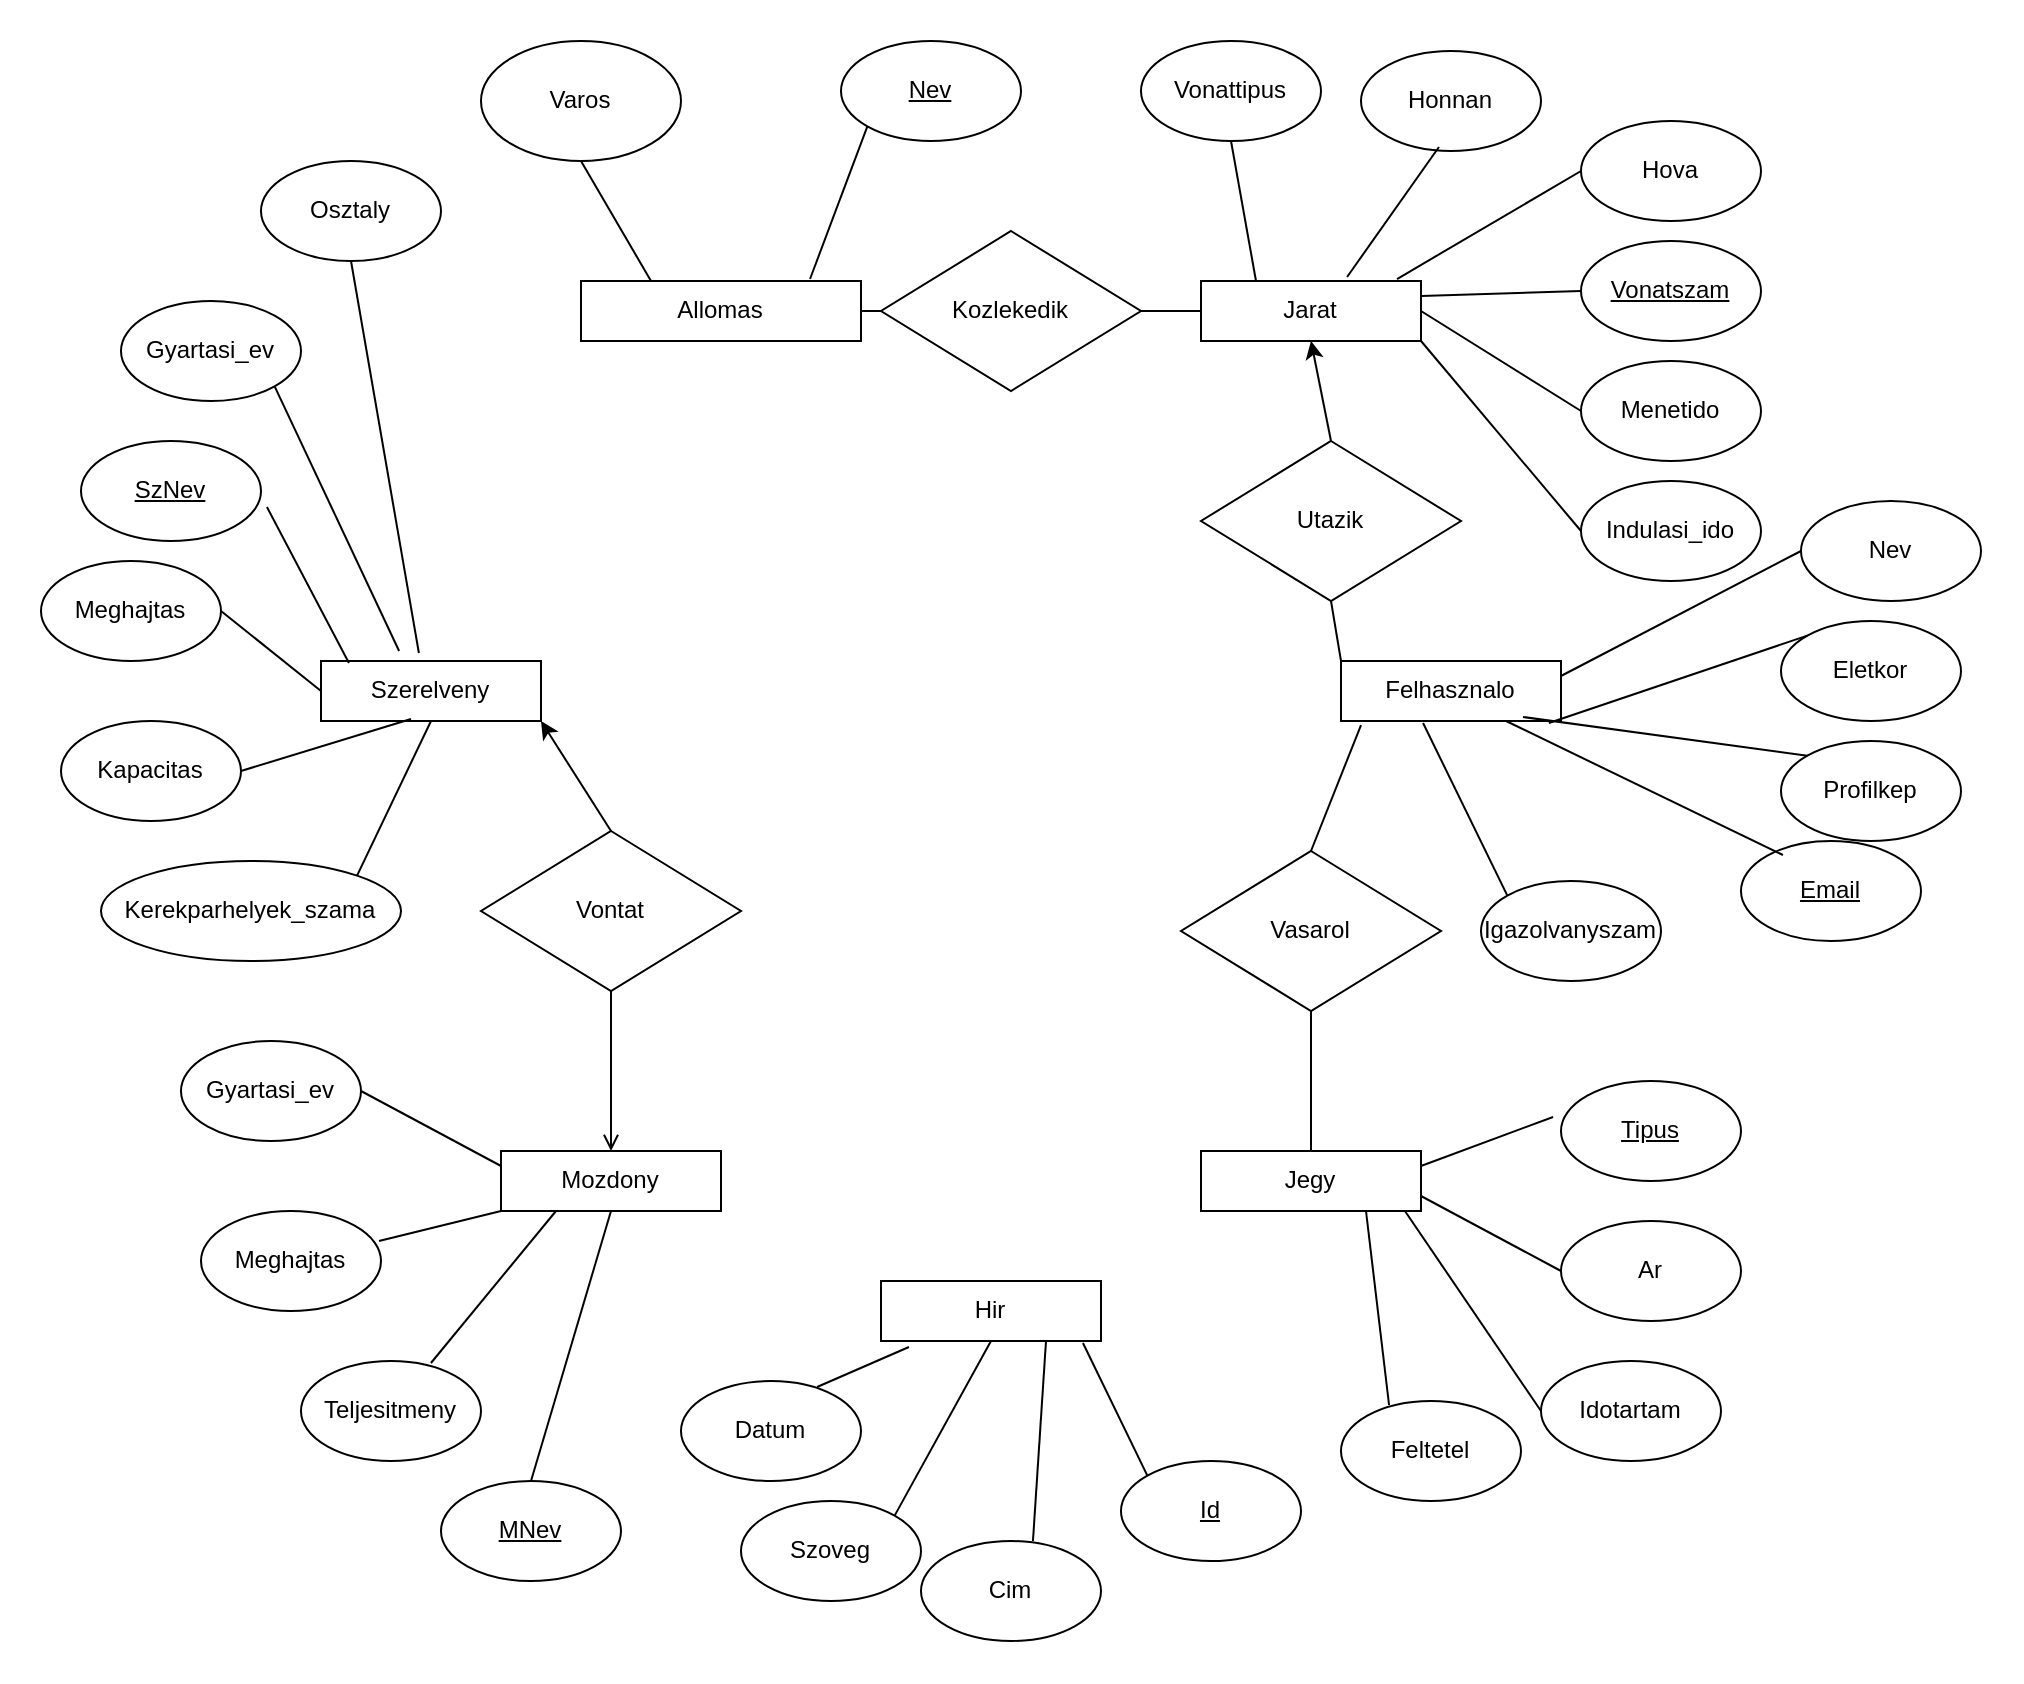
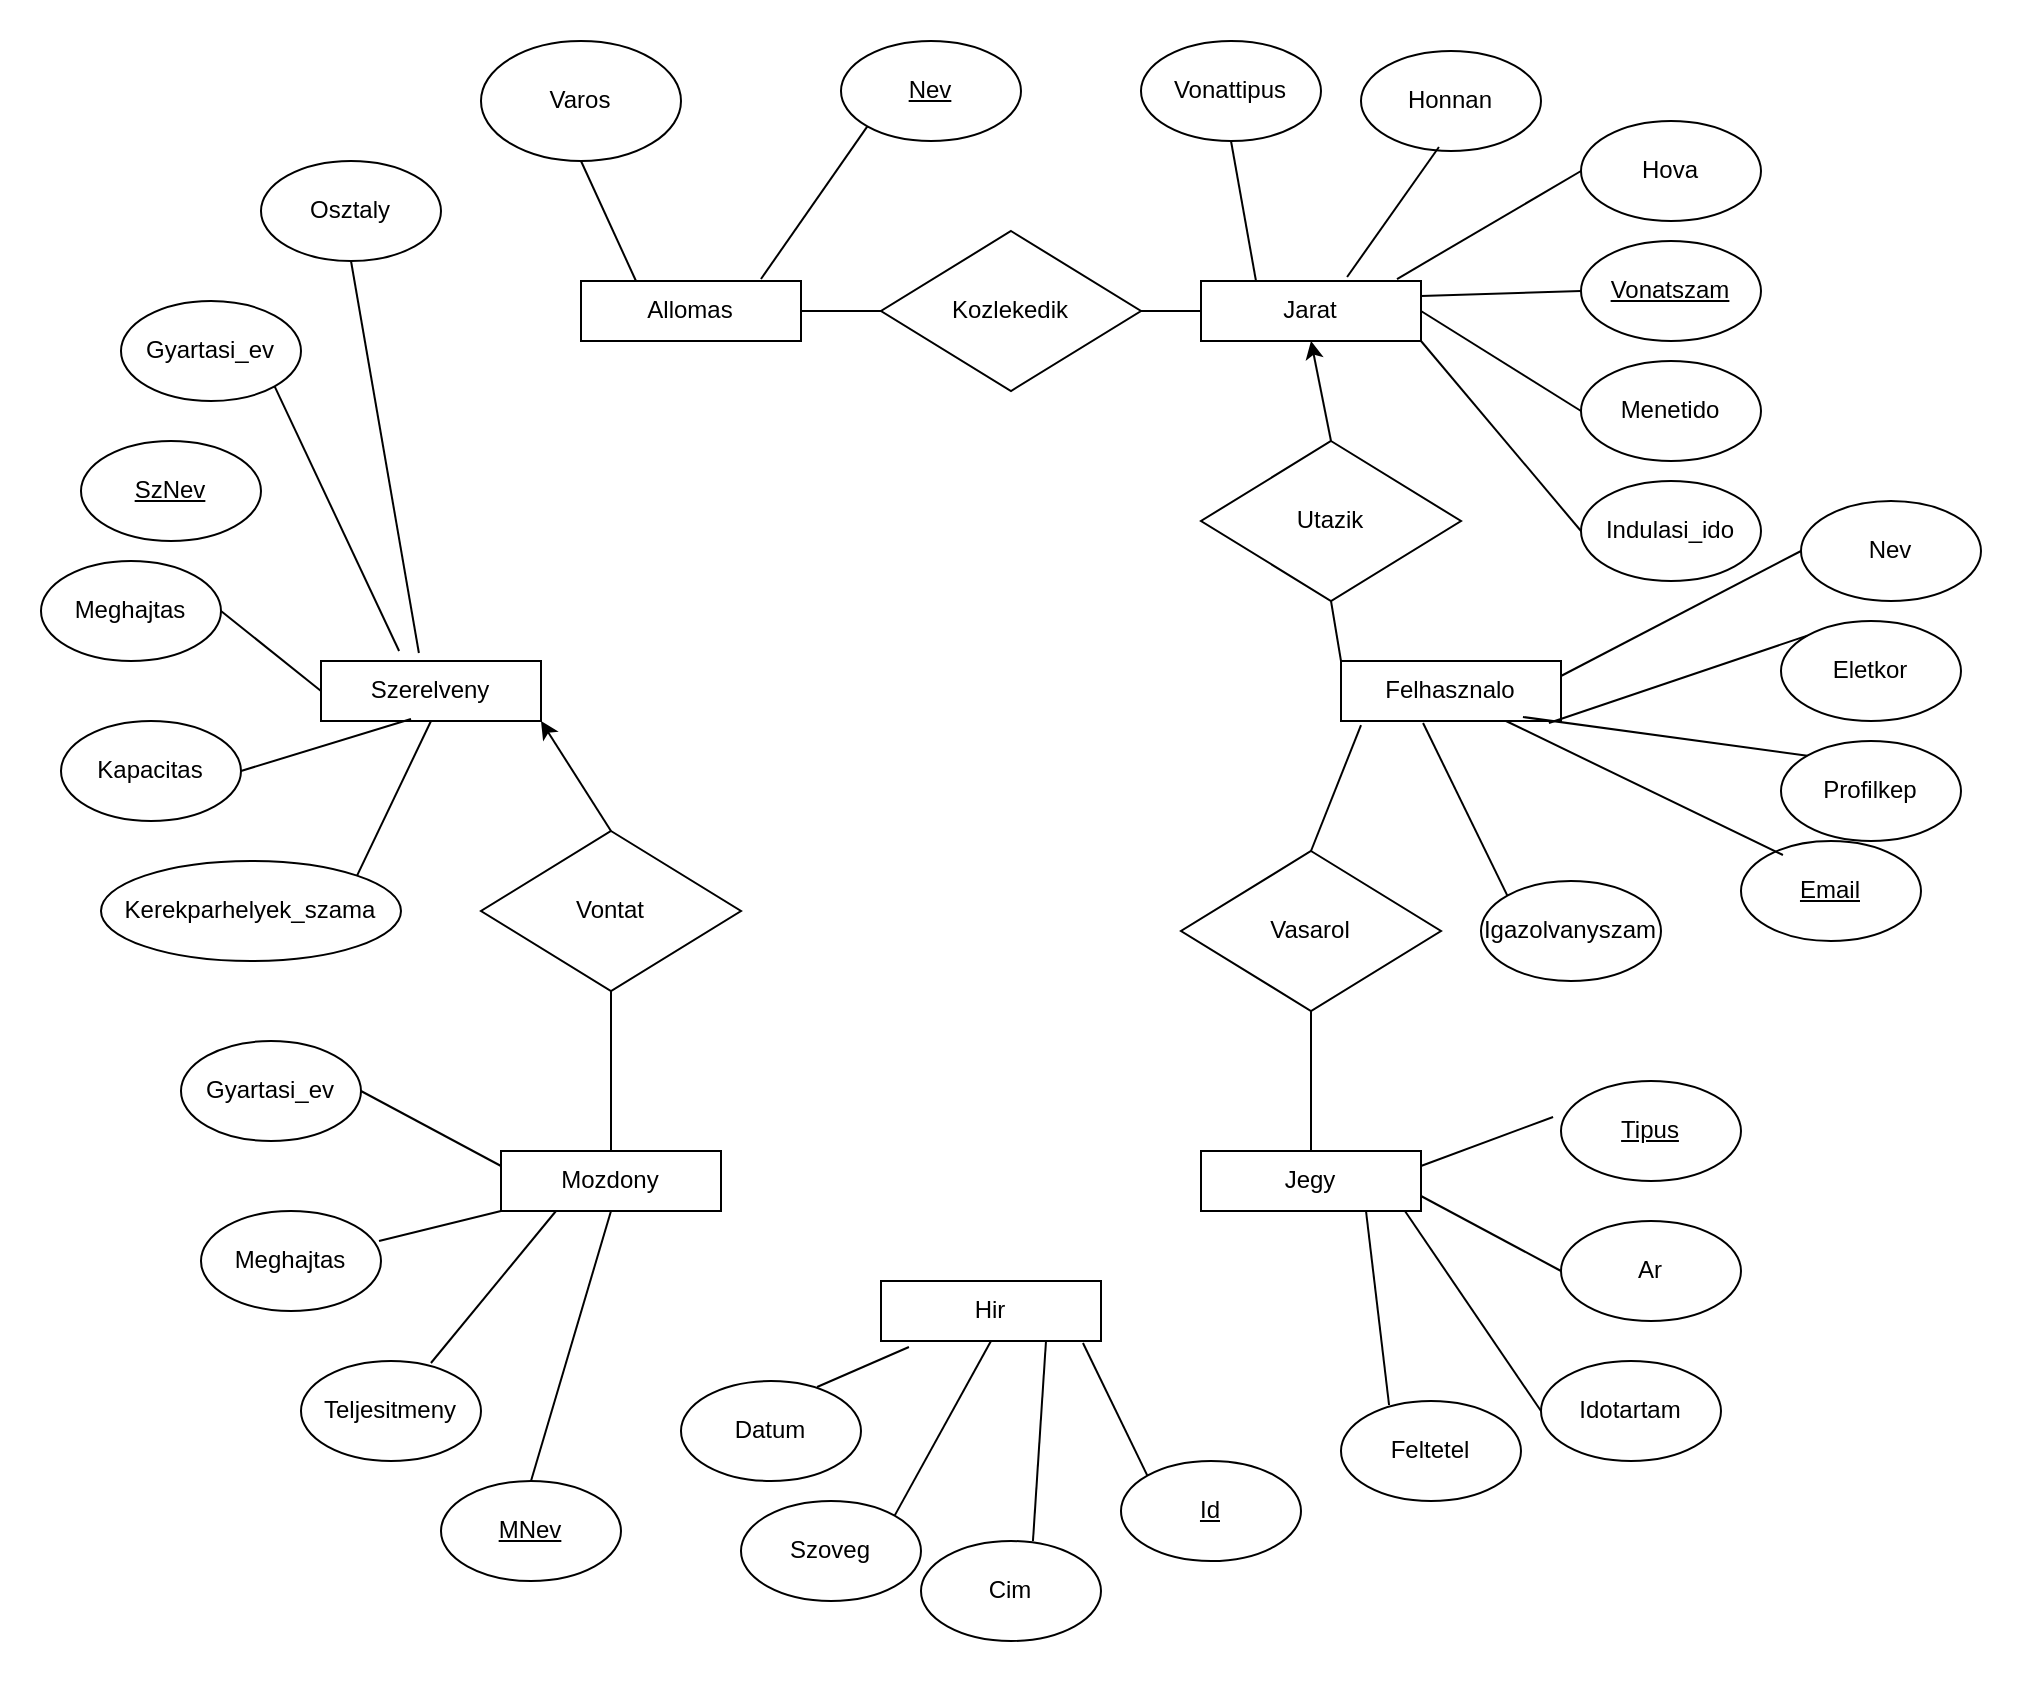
node "Allomas": size 280x60 -> 220x60
edge "SzNev" -- "Szerelveny": removed
edge "Vontat" -> "Mozdony": arrowhead open -> none
